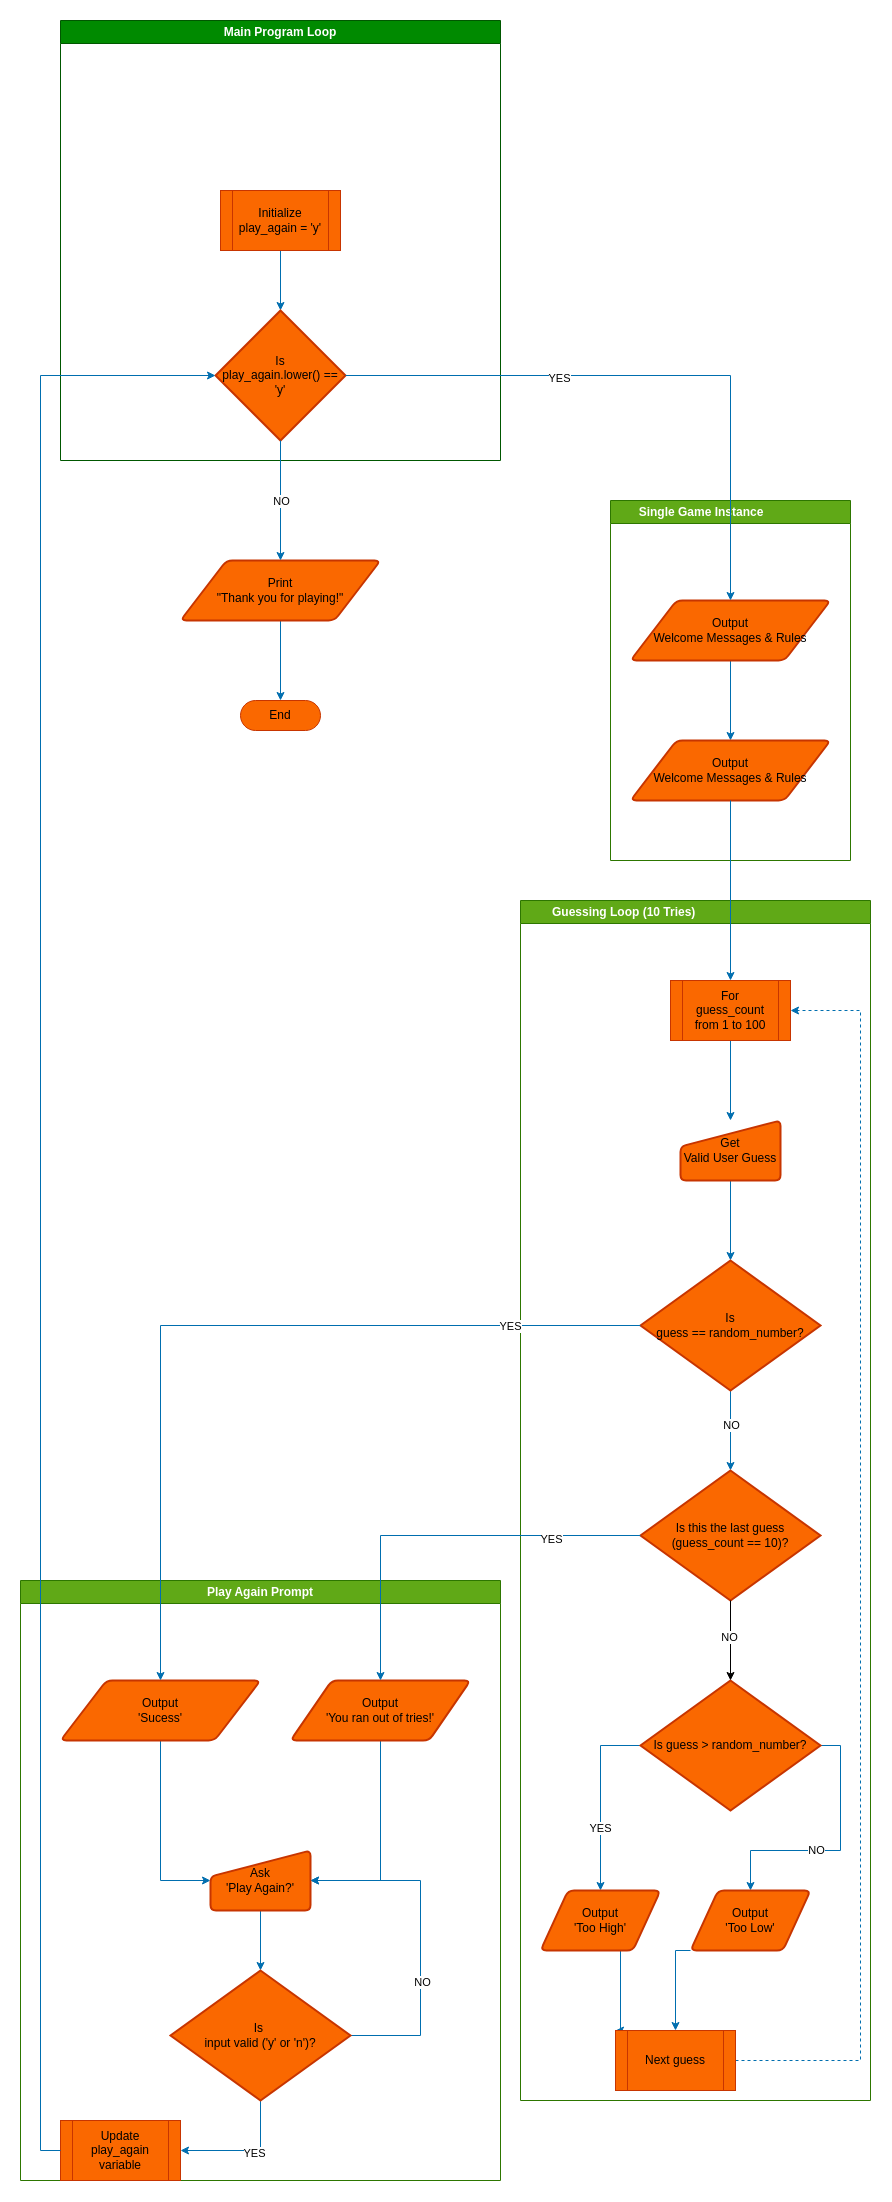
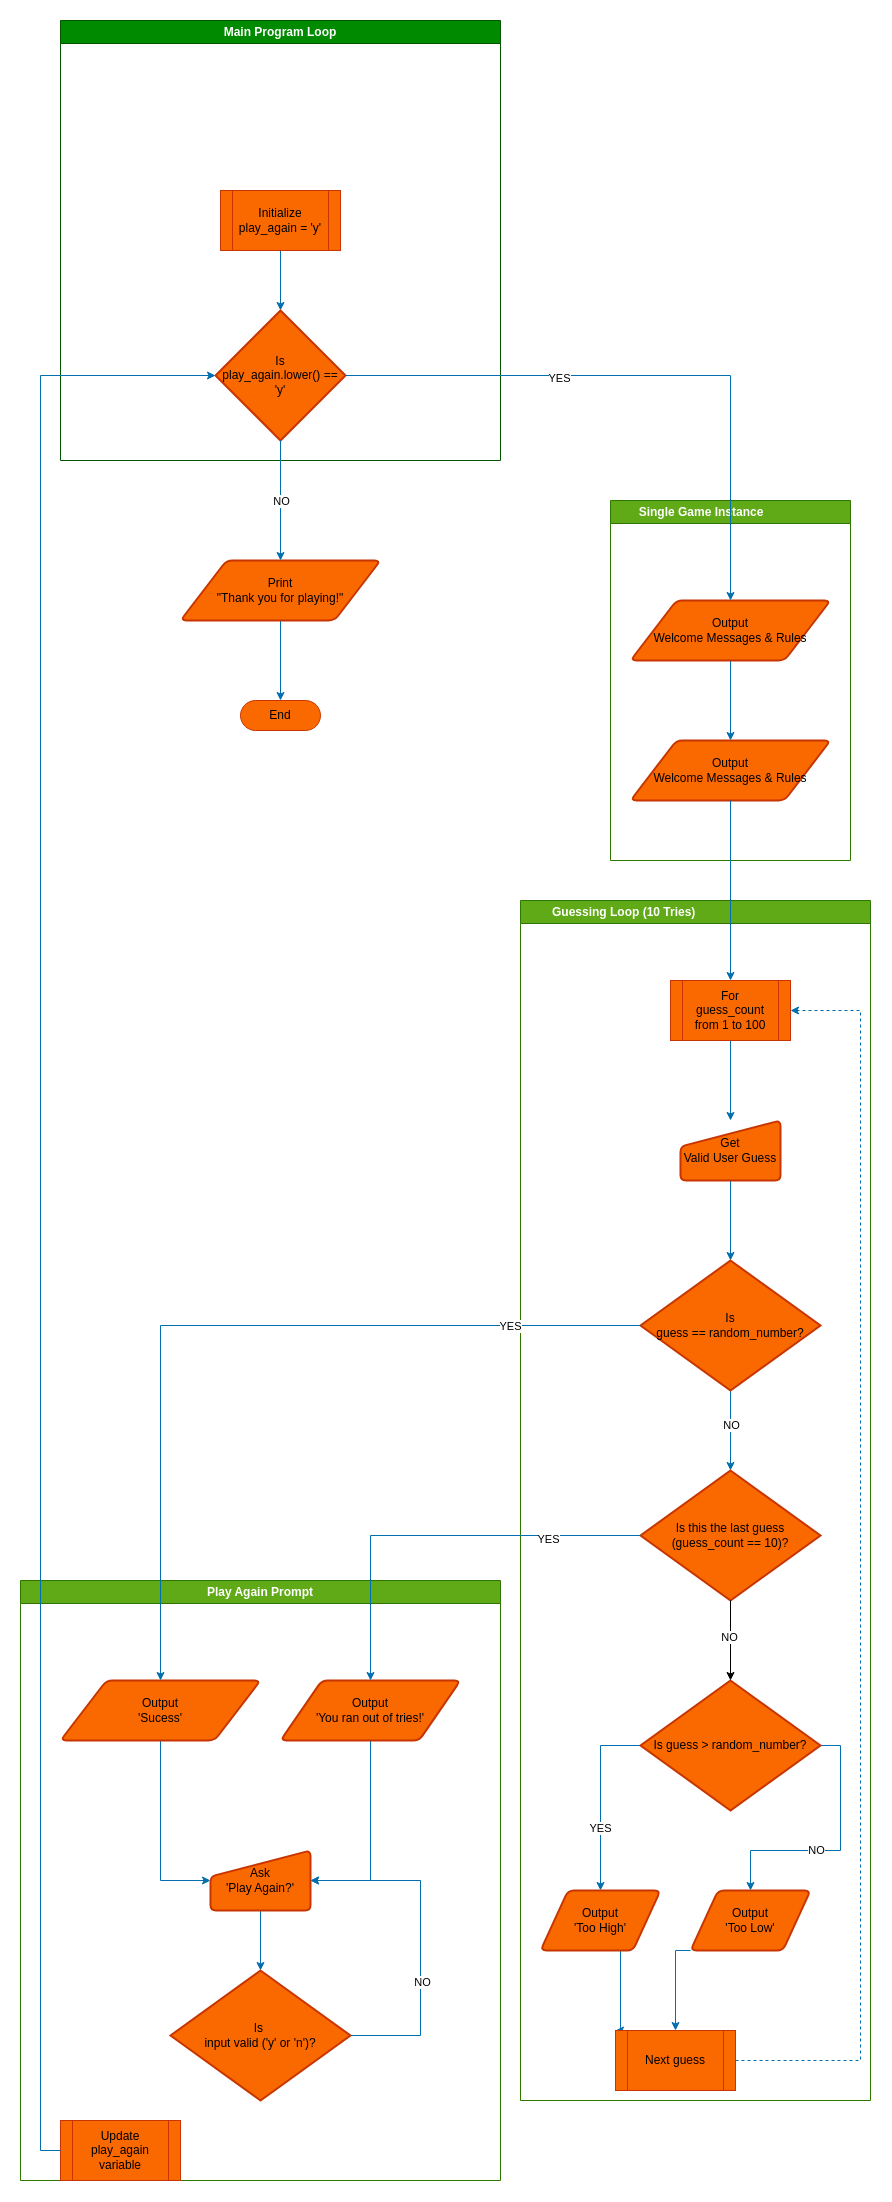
node "Output 'You ran out of tries!'": moved (381, 1711) -> (371, 1711)
edge "Is input valid ('y' or 'n')?" -> "Update play_again variable": removed, label "YES"
